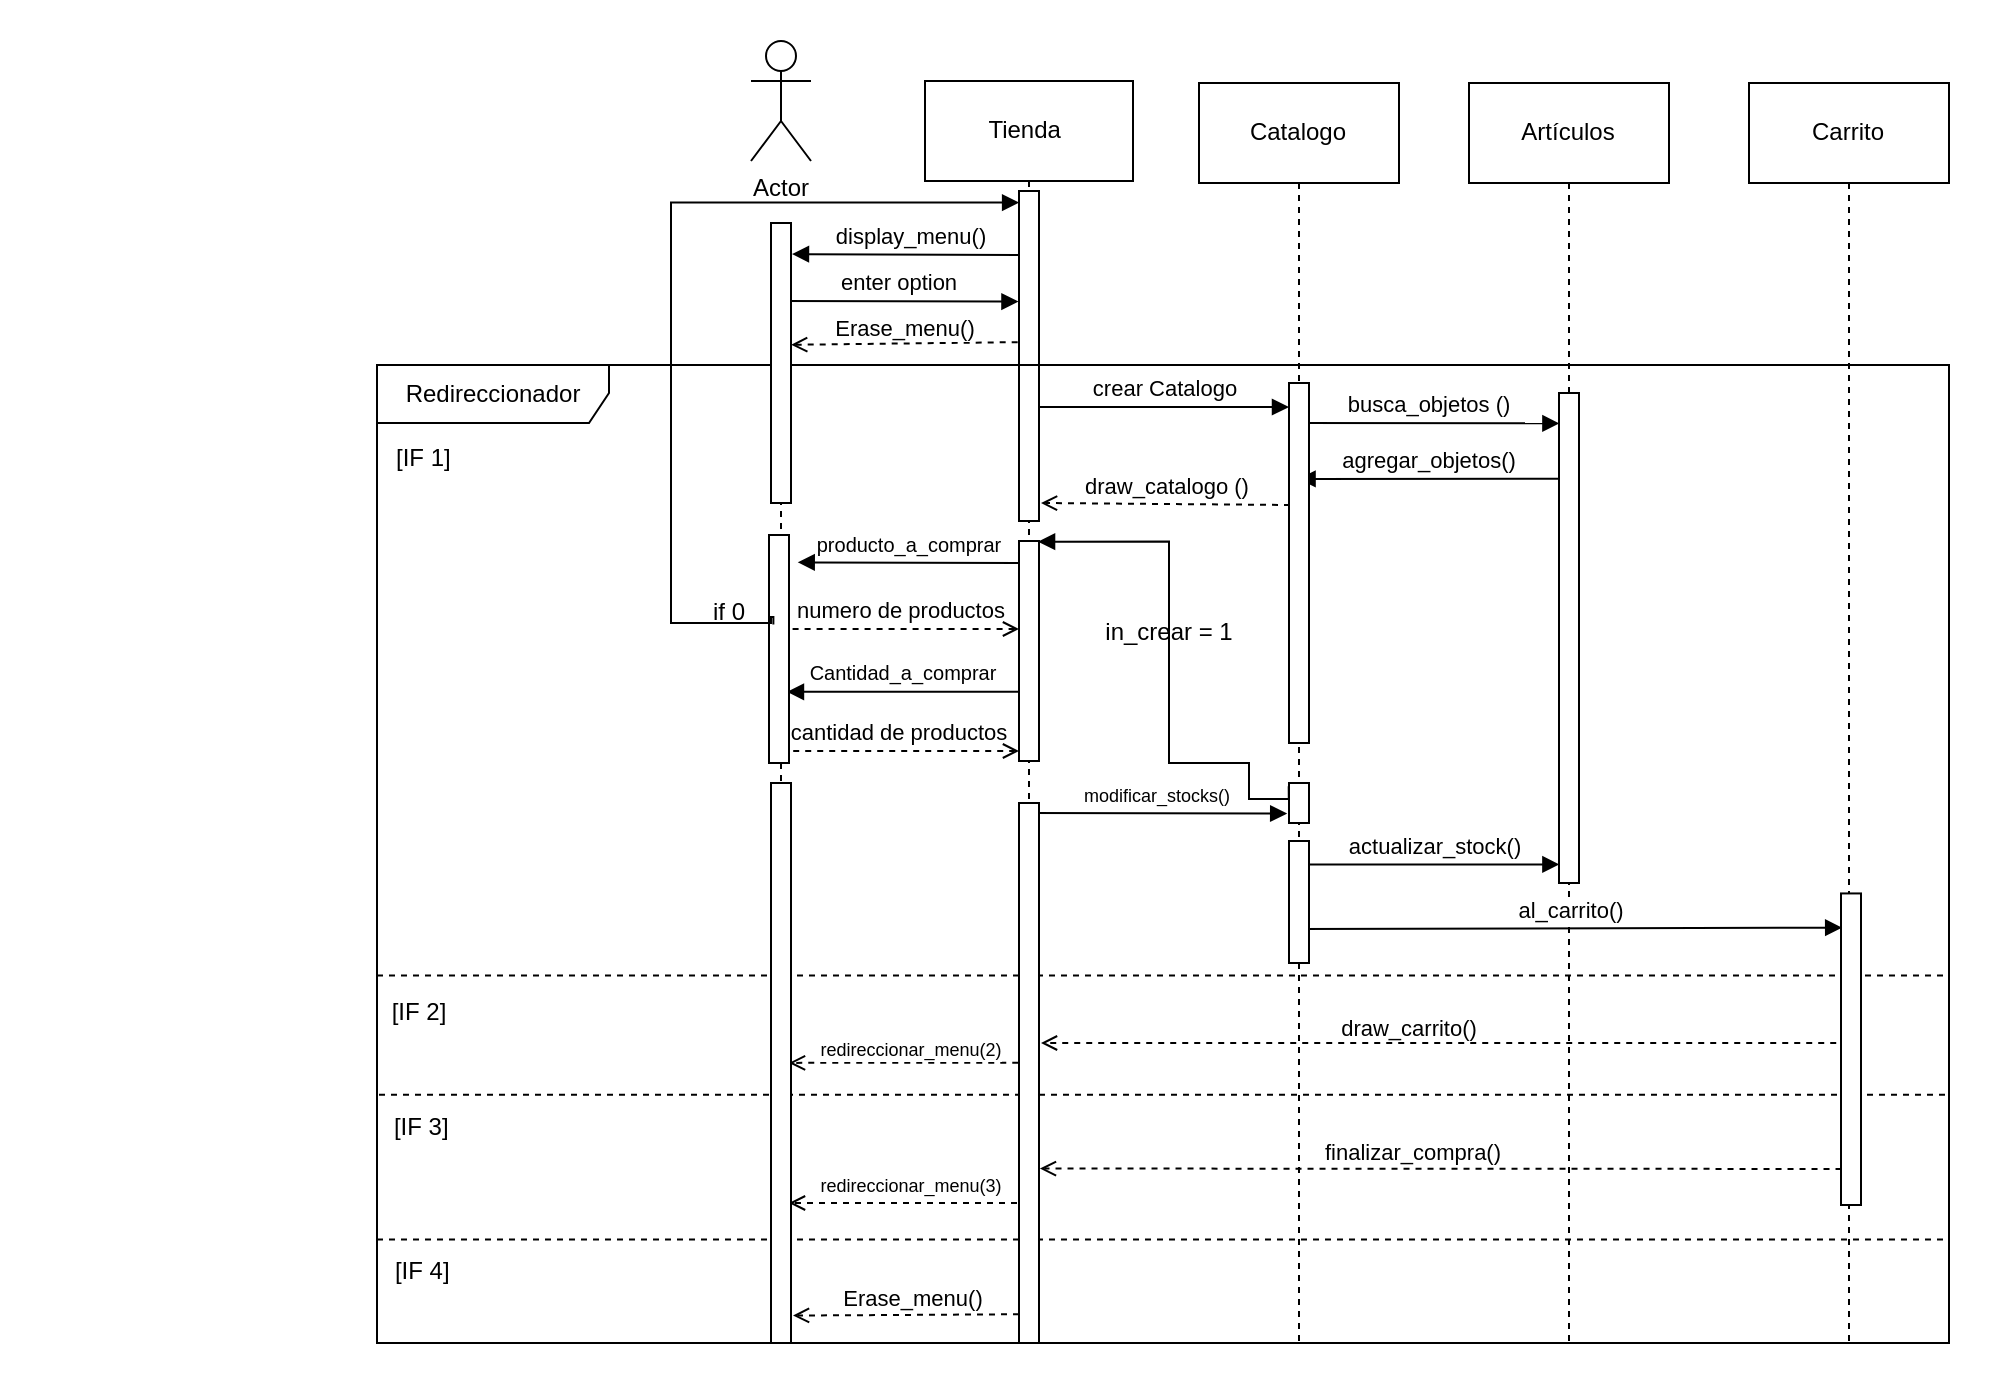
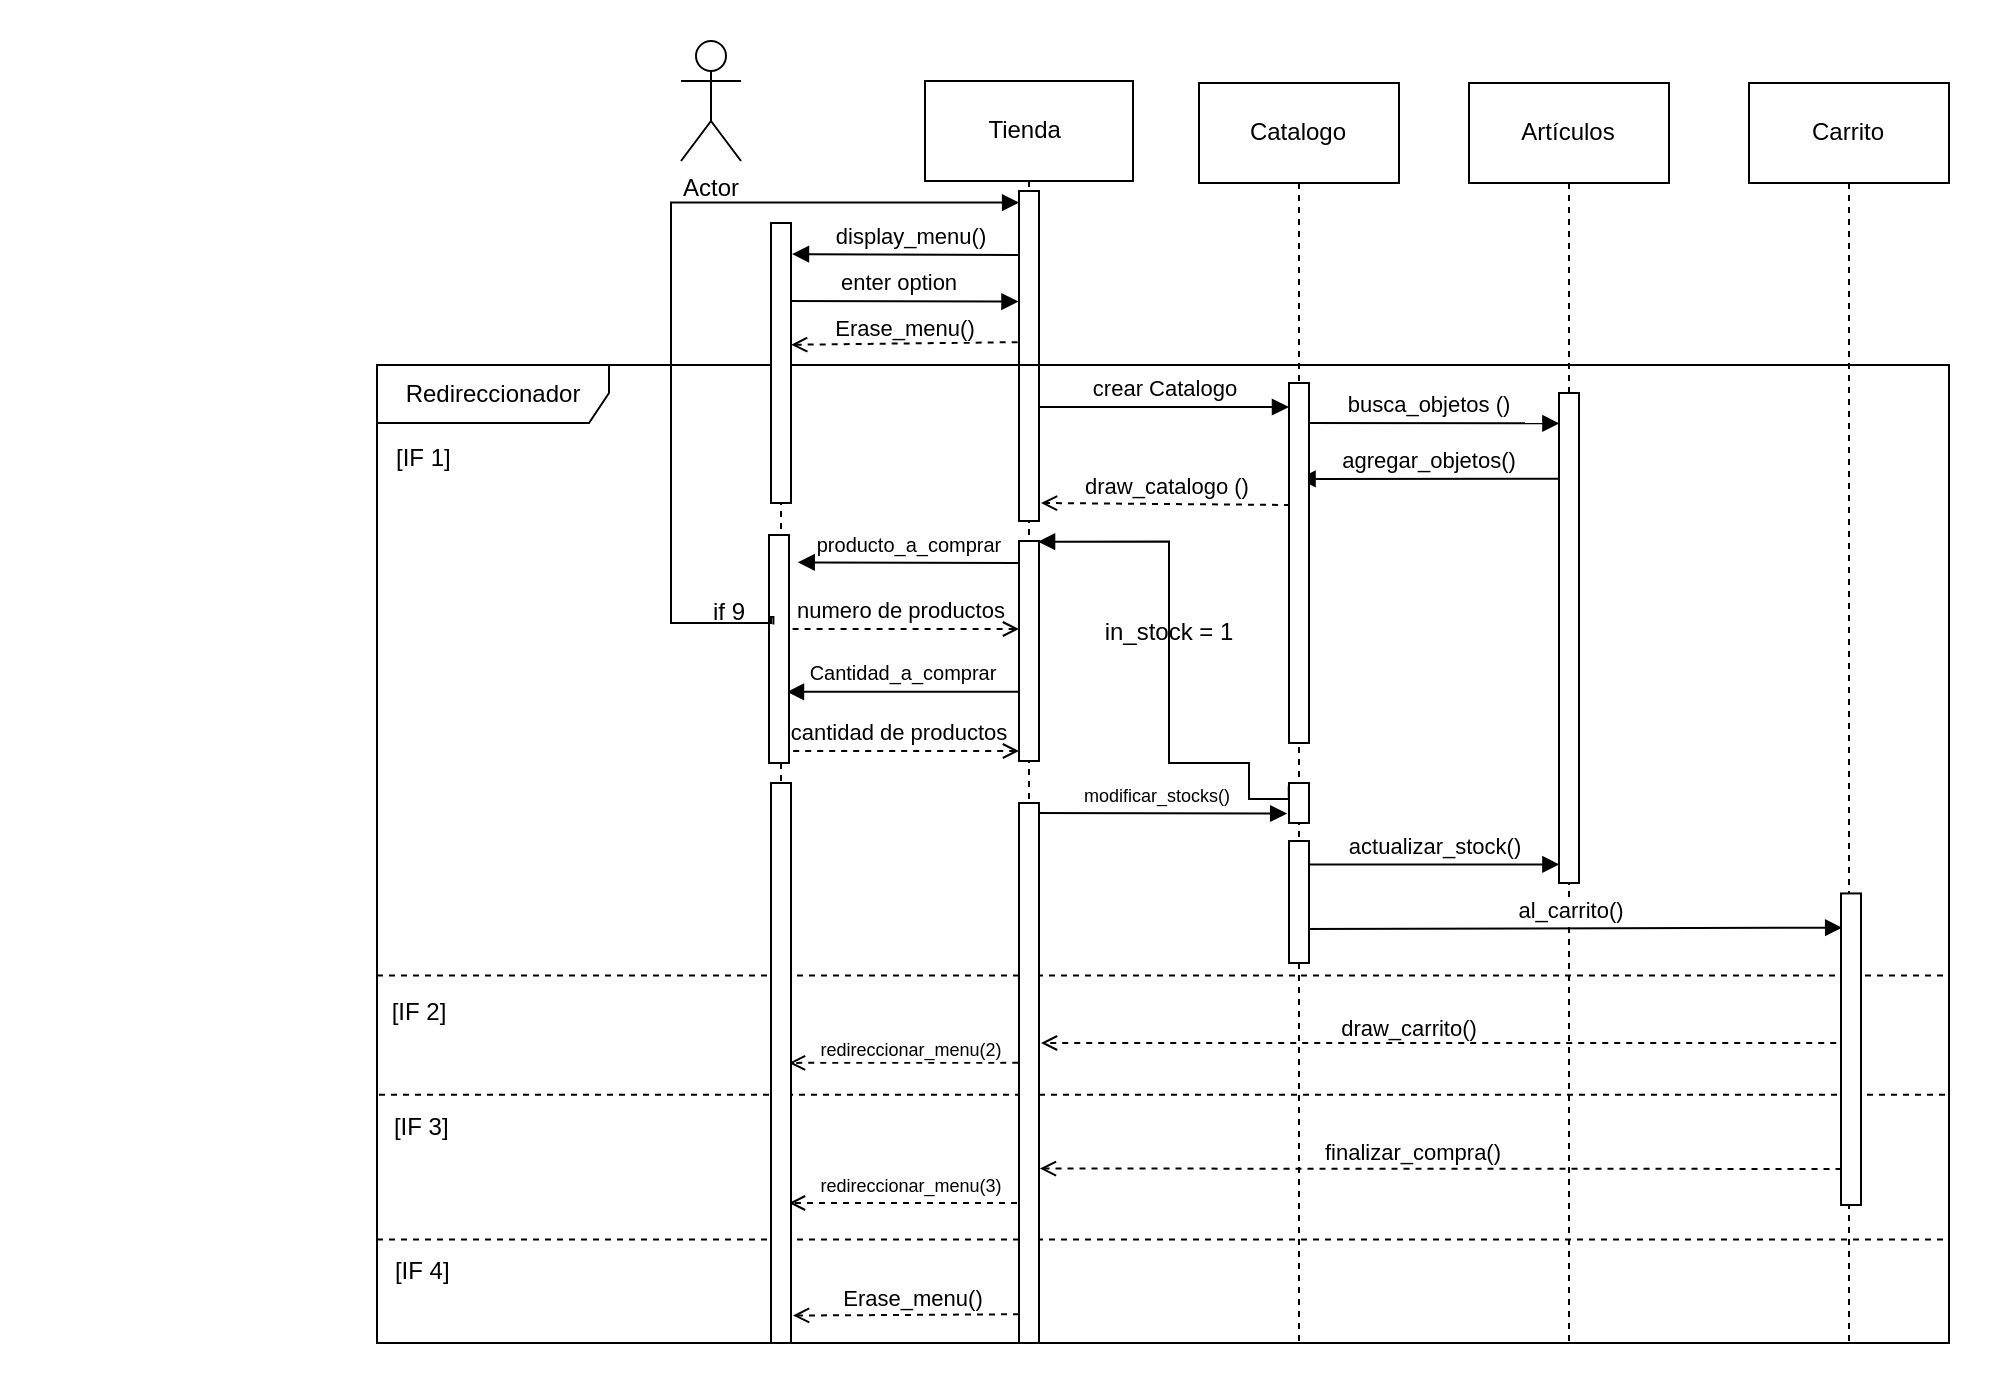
node "Actor": moved (781, 101) -> (711, 101)
node "if 0": label "if 0" -> "if 9"
node "in_crear = 1": label "in_crear = 1" -> "in_stock = 1"
